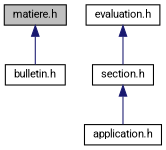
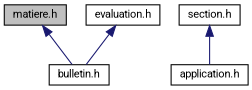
edge "section.h" -> "evaluation.h": now "bulletin.h" -> "evaluation.h"
